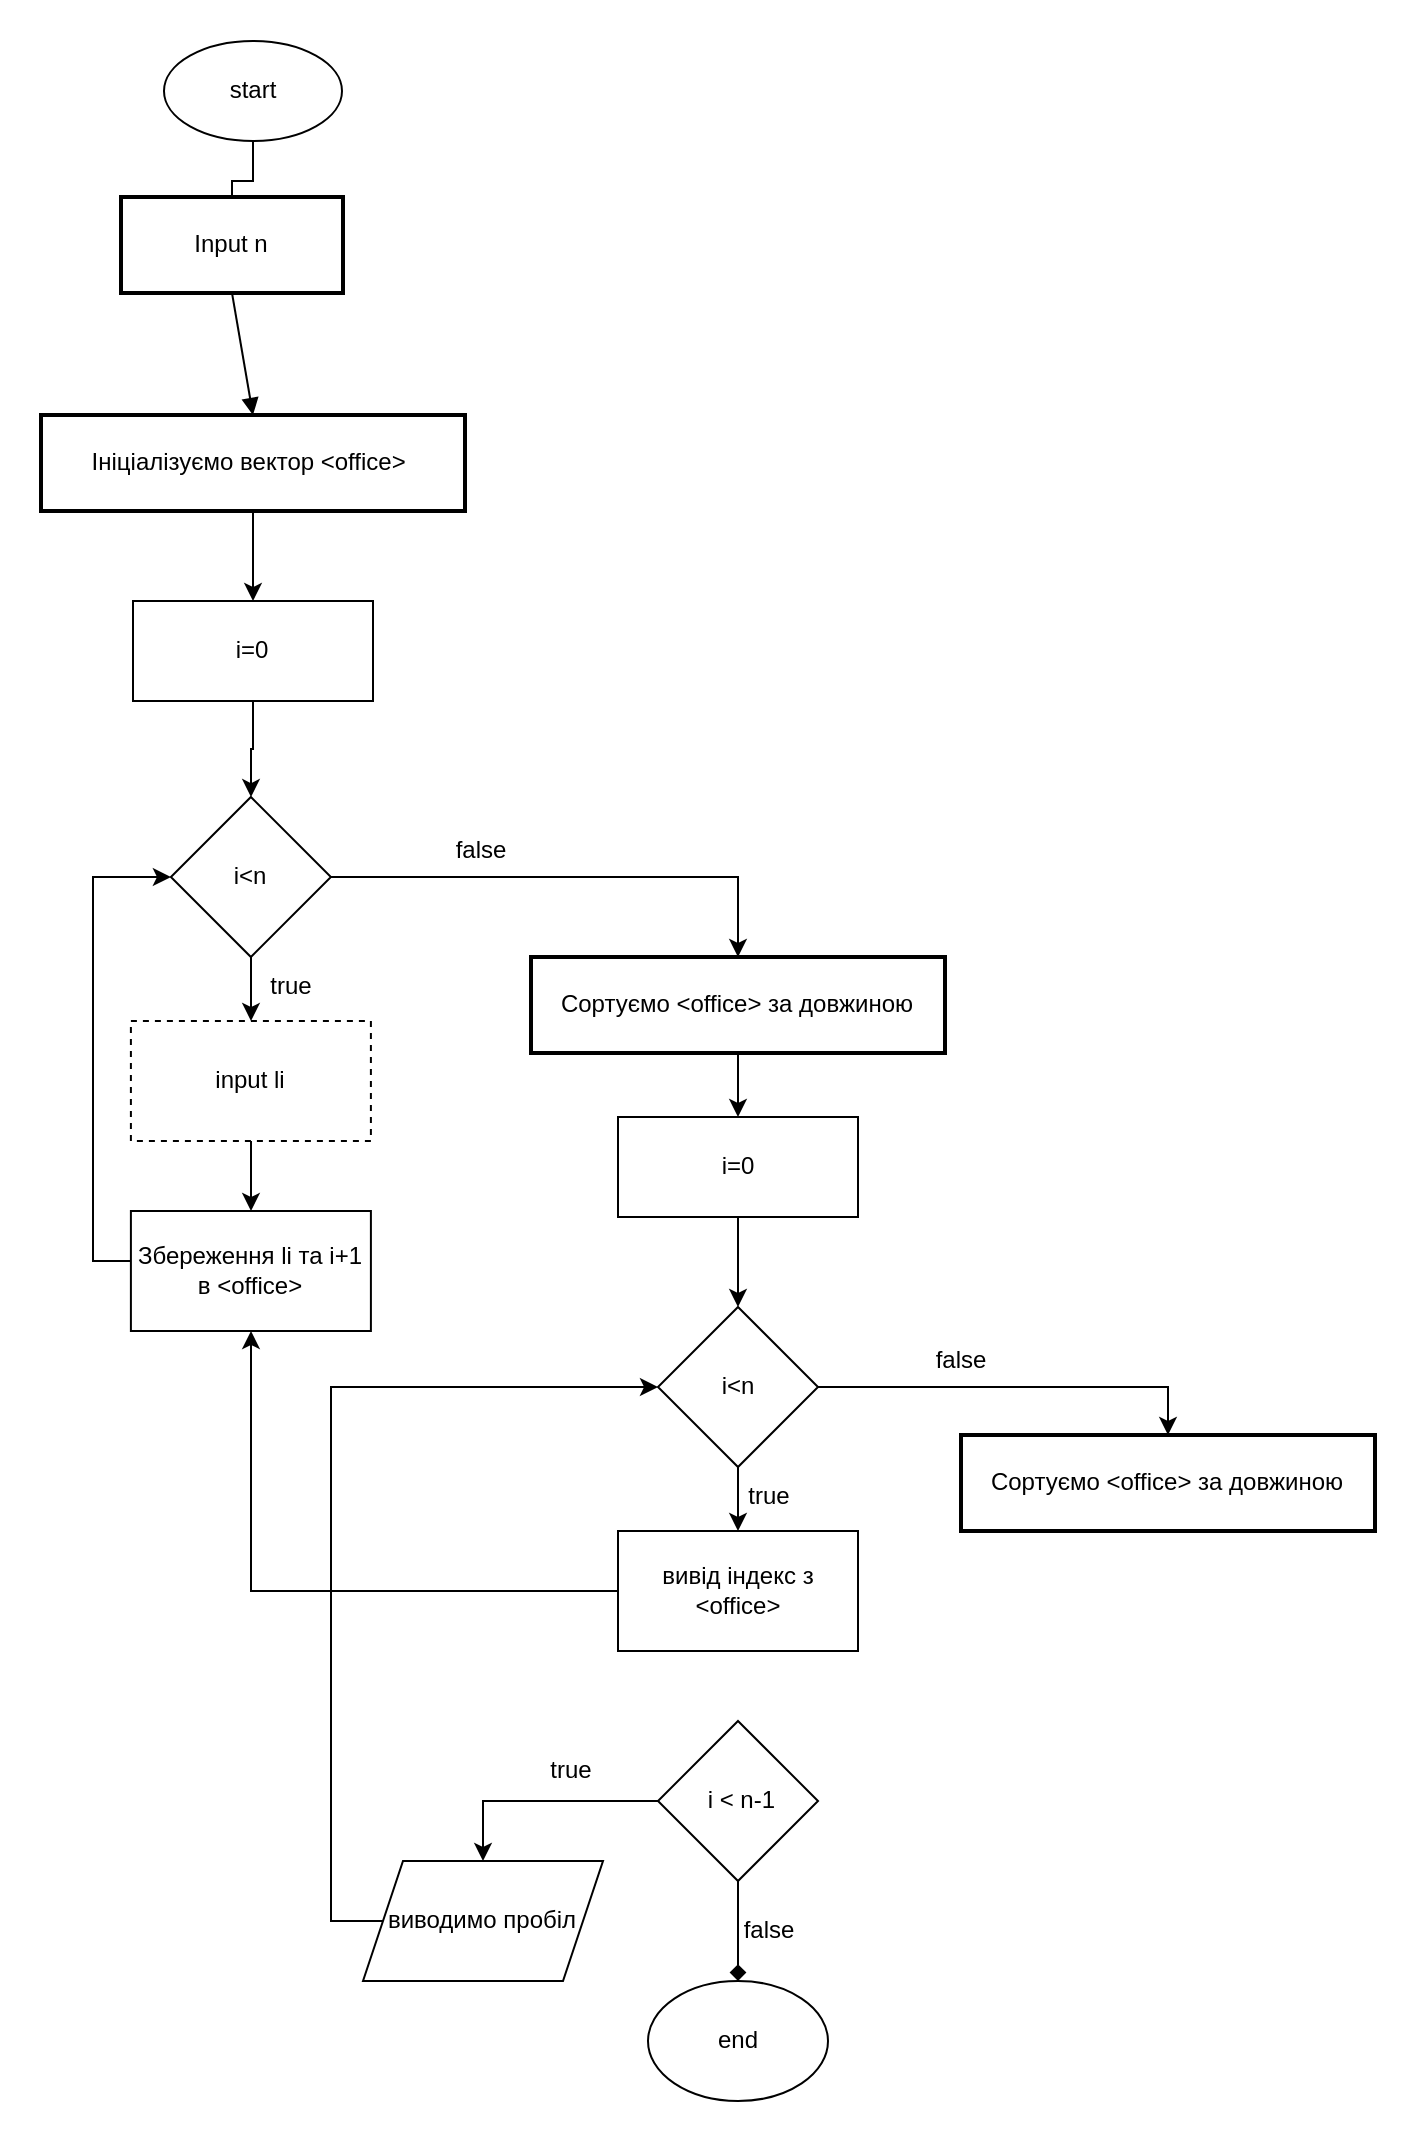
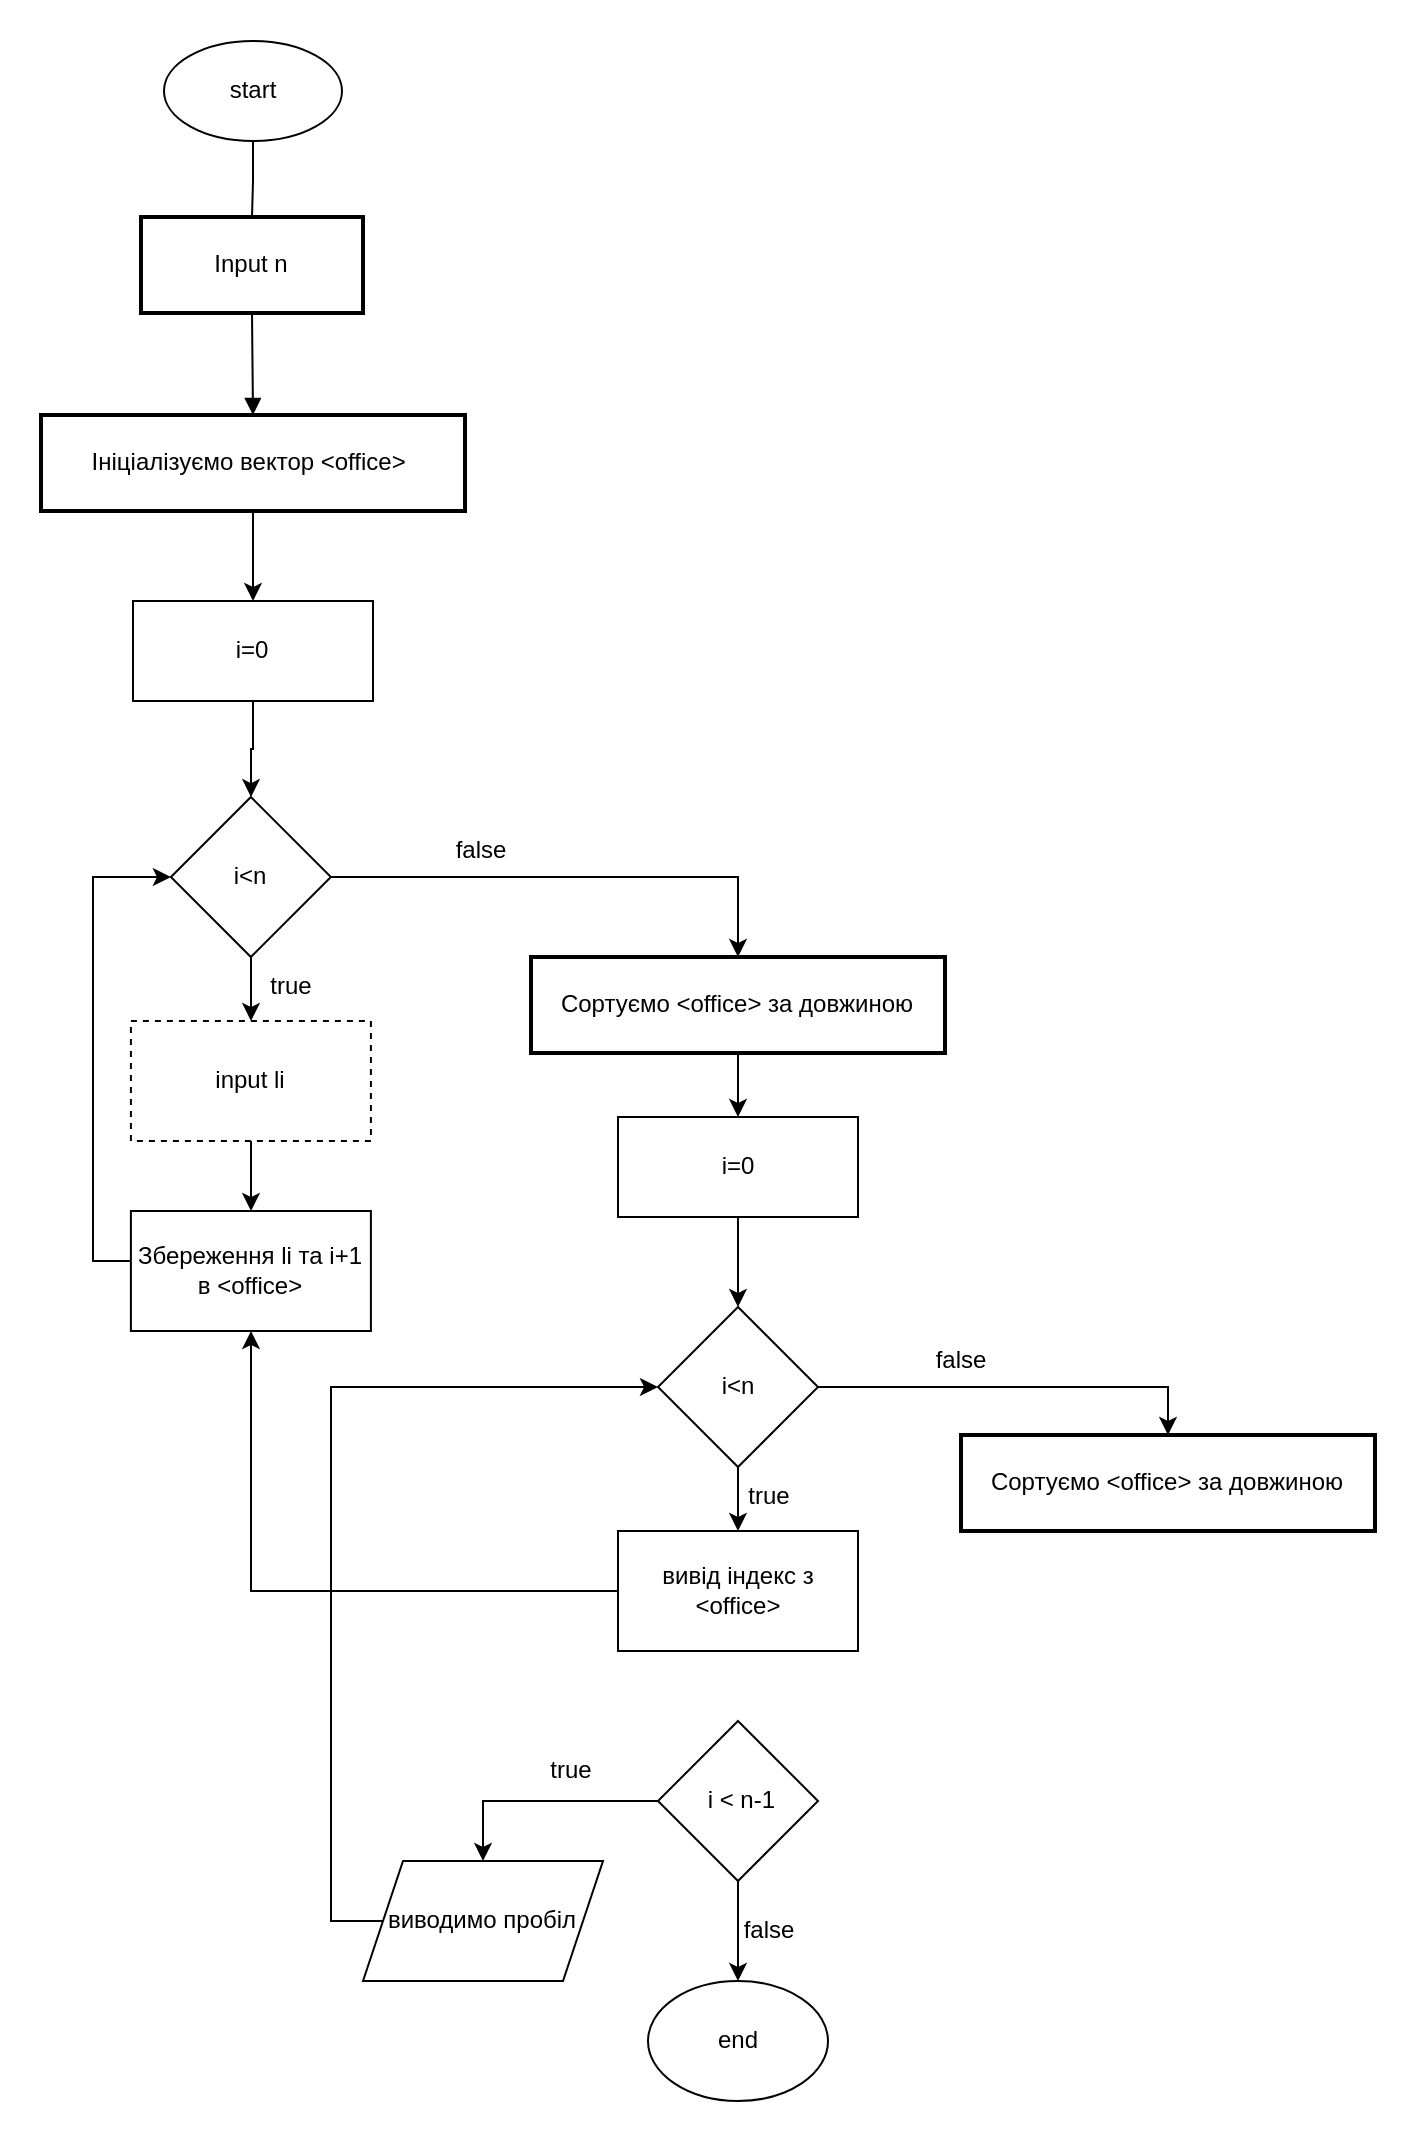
node "Input n": moved (232, 245) -> (252, 265)
edge "i < n-1" -> "end": arrowhead diamond -> classic
